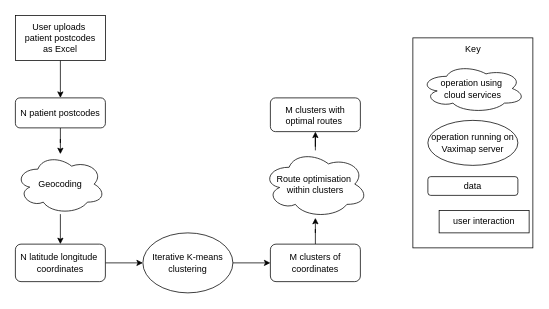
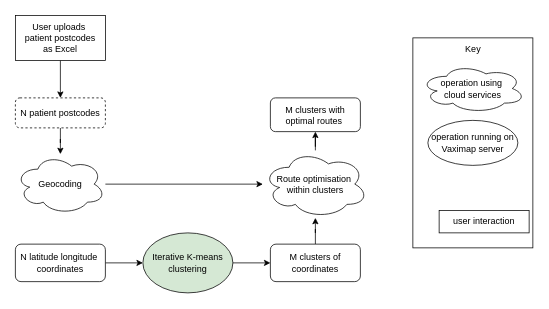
node "N patient postcodes": style solid -> dashed
node "data": removed
edge "Geocoding" -> "N latitude longitude coordinates": now "Geocoding" -> "Route optimisation within clusters"
node "Iterative K-means clustering": fillcolor #ffffff -> #d5e8d4
